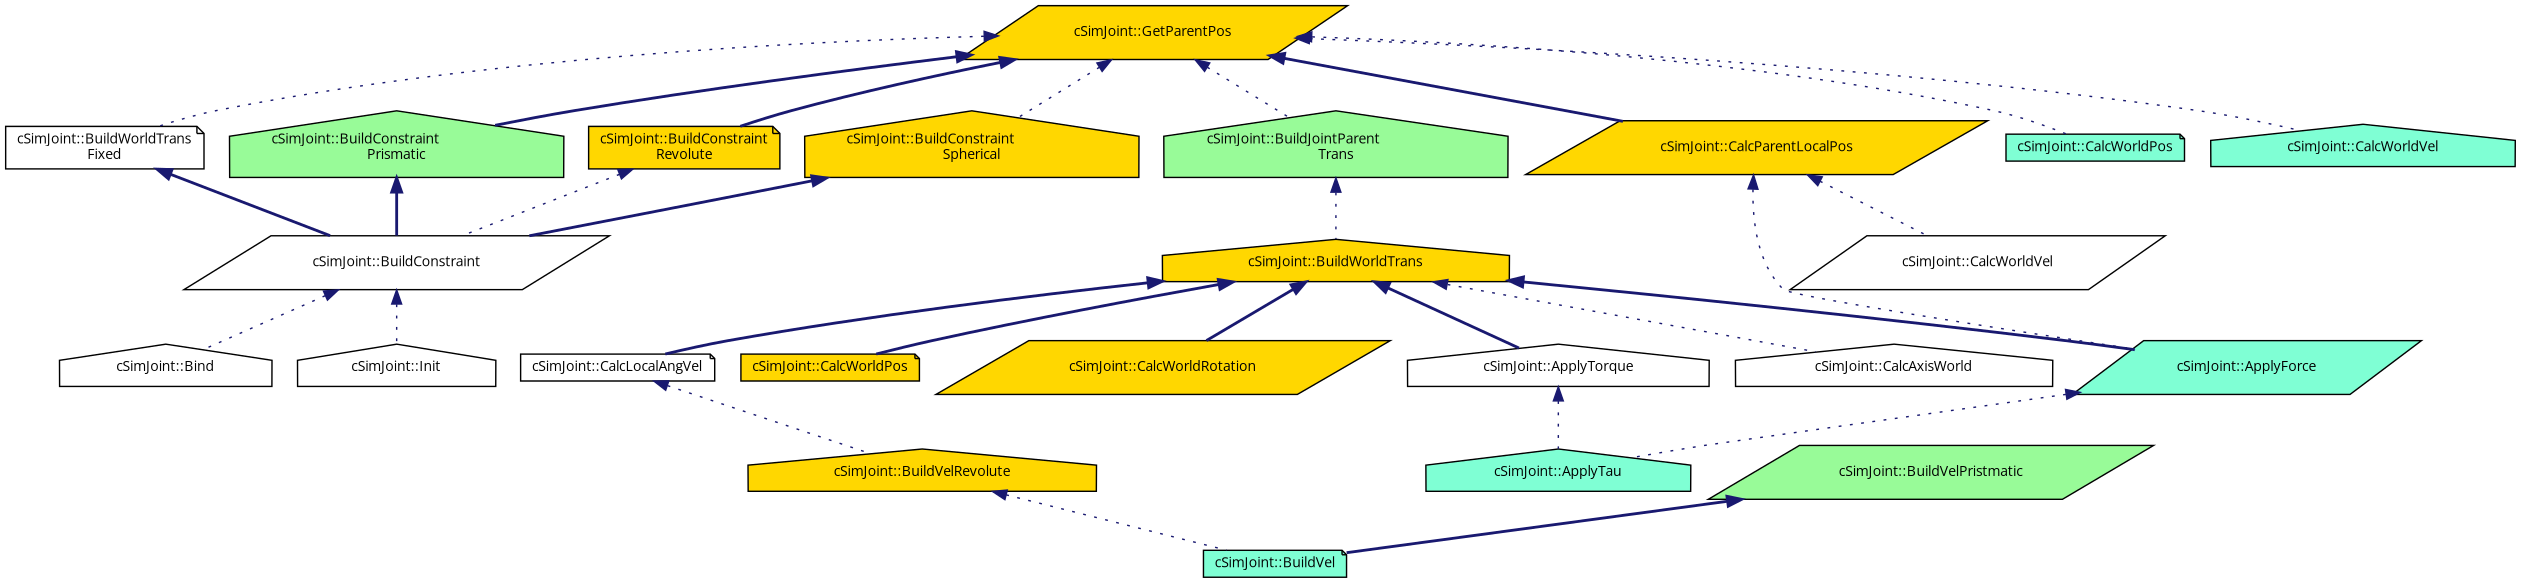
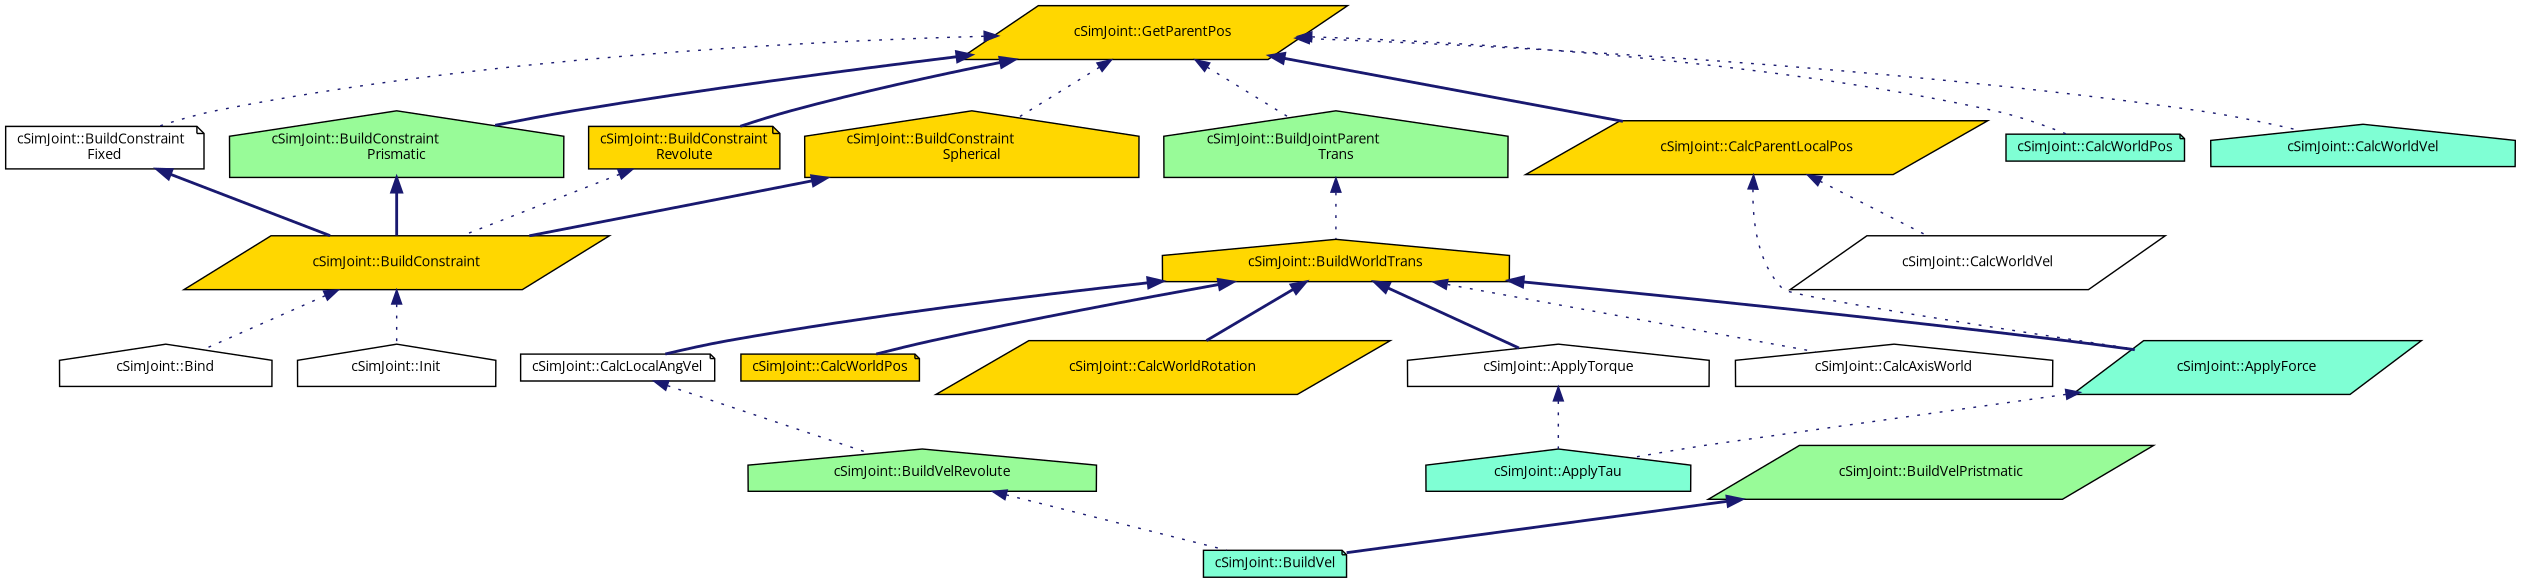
node "cSimJoint::BuildWorldTrans Fixed": label "cSimJoint::BuildWorldTrans Fixed" -> "cSimJoint::BuildConstraint Fixed"
node "cSimJoint::BuildConstraint": fillcolor white -> gold
node "cSimJoint::BuildVelRevolute": fillcolor gold -> palegreen
